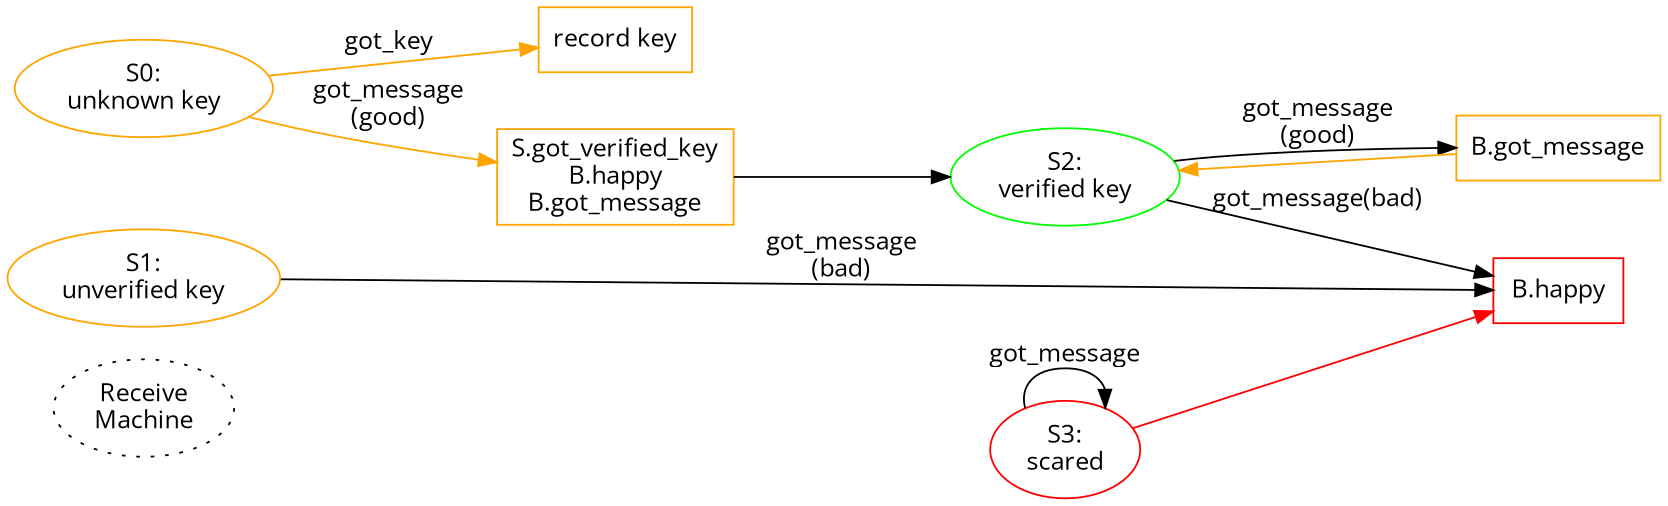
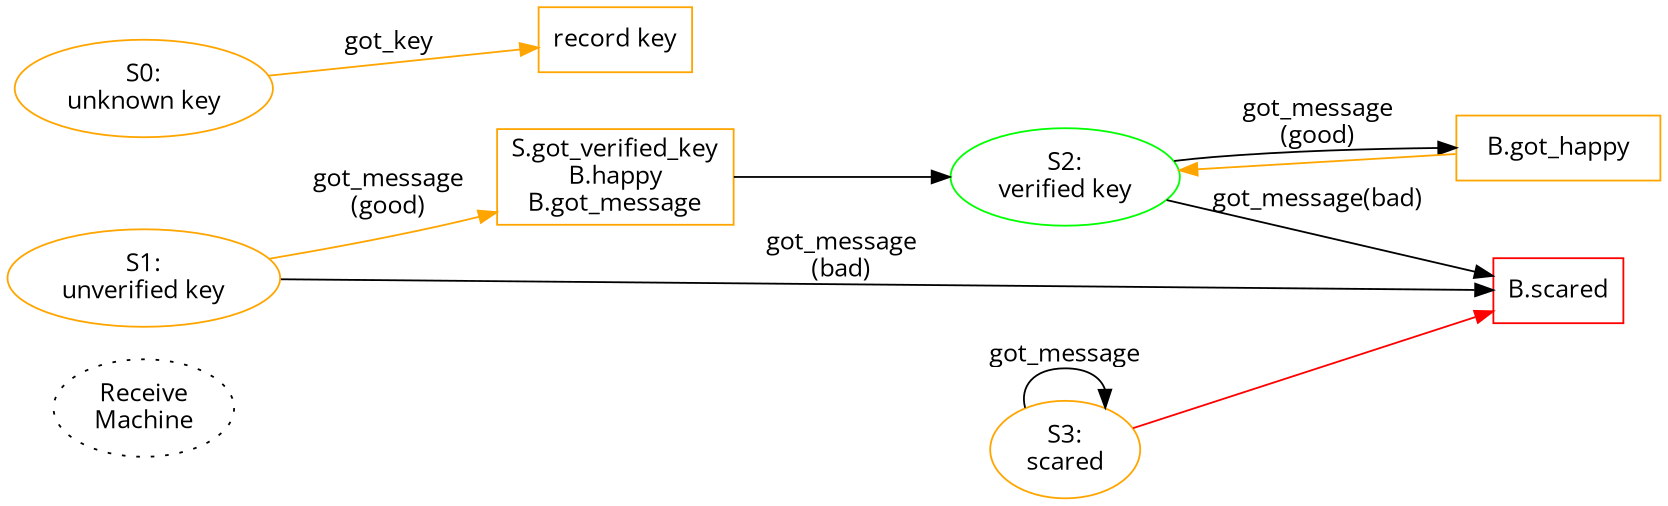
edge "S0: unknown key" -> "S.got_verified_key B.happy B.got_message": now "S1: unverified key" -> "S.got_verified_key B.happy B.got_message"
node "B.got_message": label "B.got_message" -> "B.got_happy"
node "B.happy": label "B.happy" -> "B.scared"
node "S3: scared": color red -> orange
